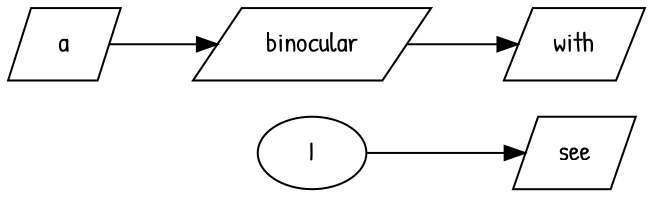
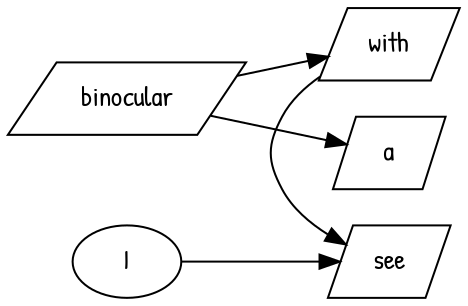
edge "a" -> "binocular": reversed
edge "with" -> "see": added
